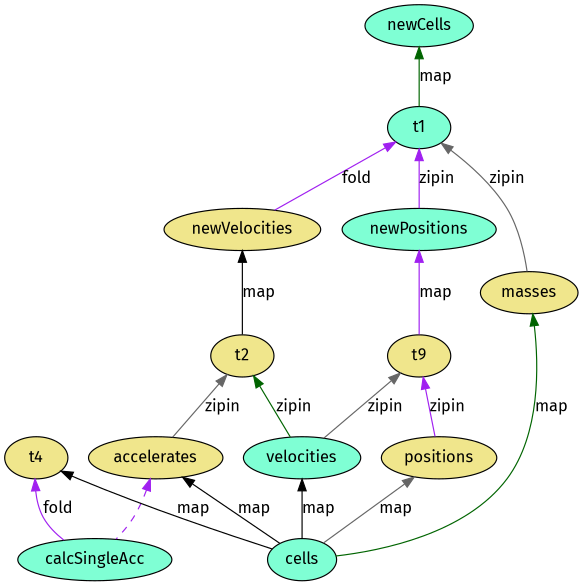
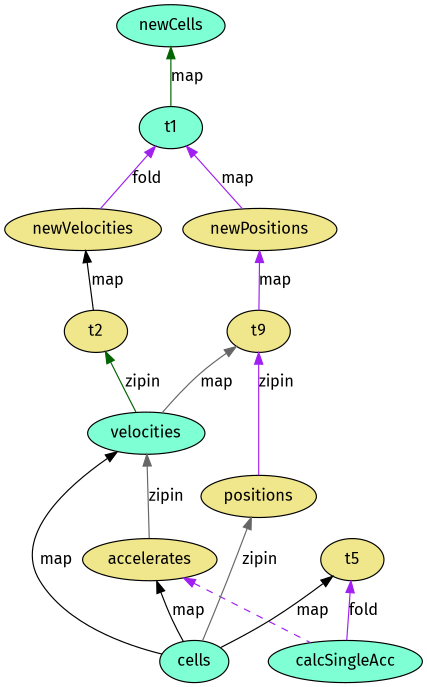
edge "newPositions" -> "t1": label "zipin" -> "map"
node "newPositions": fillcolor aquamarine -> khaki
node "masses": removed
edge "velocities" -> "t9": label "zipin" -> "map"
edge "accelerates" -> "t2": now "accelerates" -> "velocities"
node "t4": label "t4" -> "t5"
edge "cells" -> "positions": label "map" -> "zipin"
